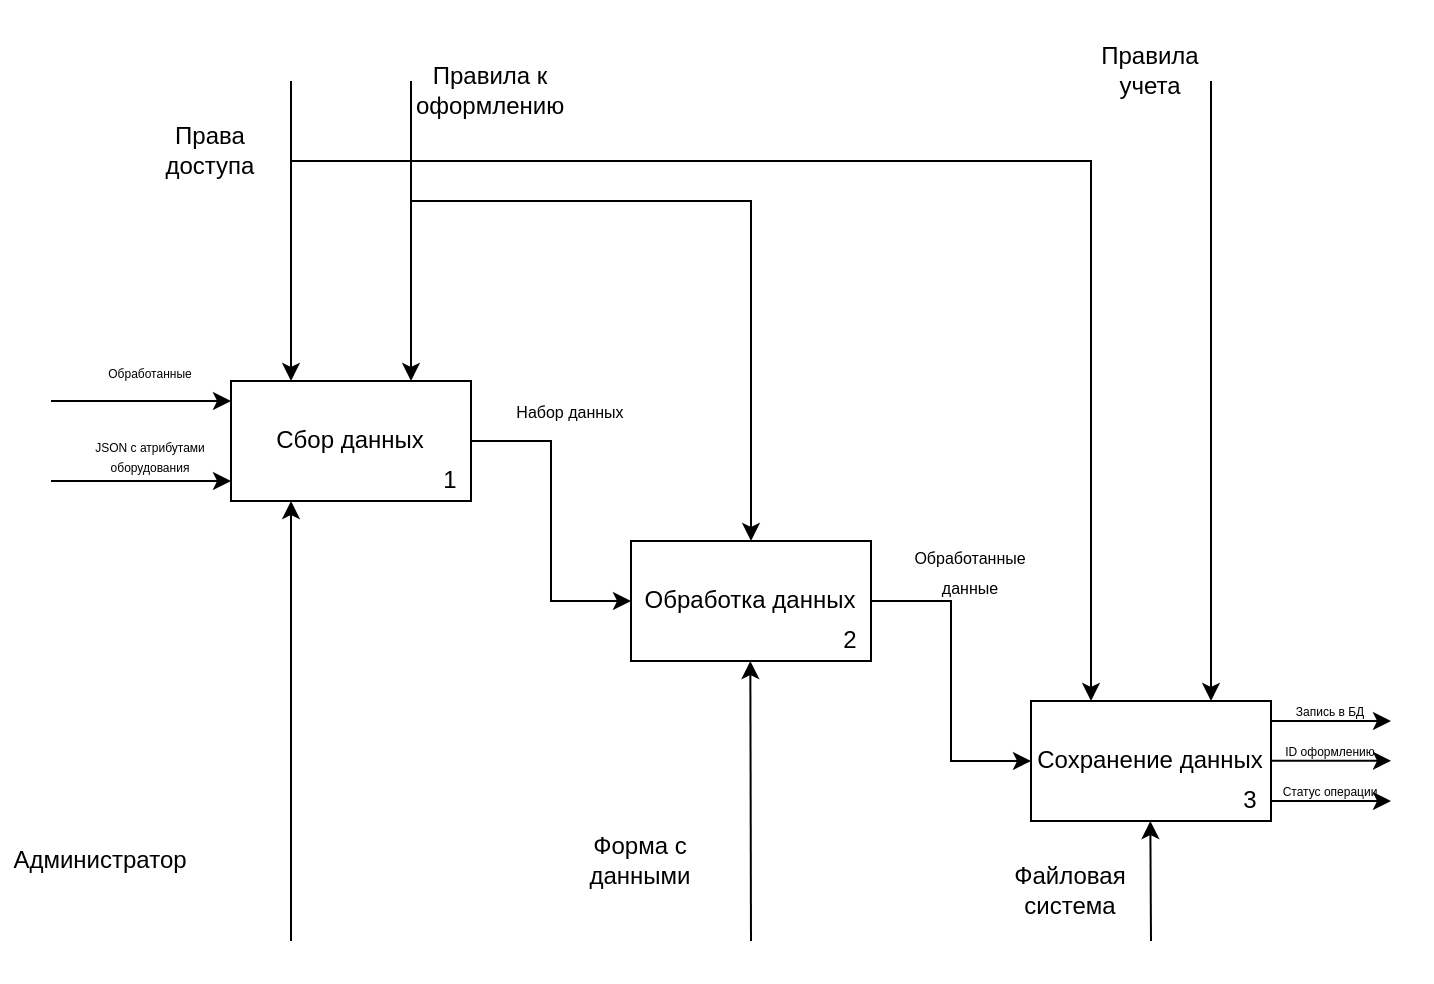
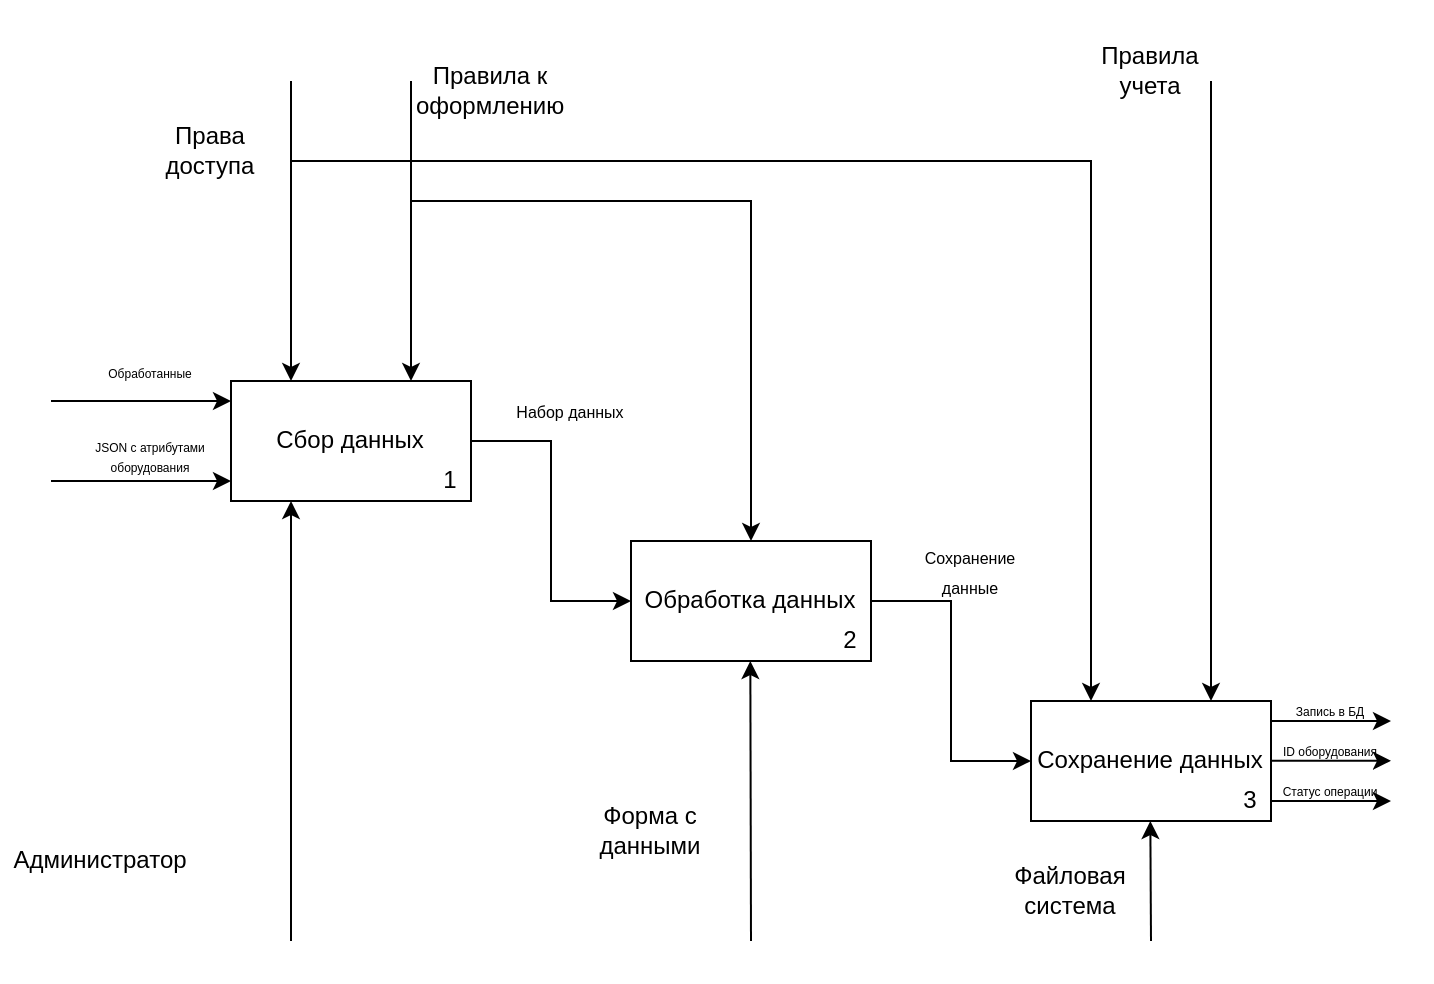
node "Обработанные данные": label "Обработанные данные" -> "Сохранение данные"
node "ID оформлению": label "ID оформлению" -> "ID оборудования"
node "Форма с данными": moved (641, 861) -> (651, 831)
